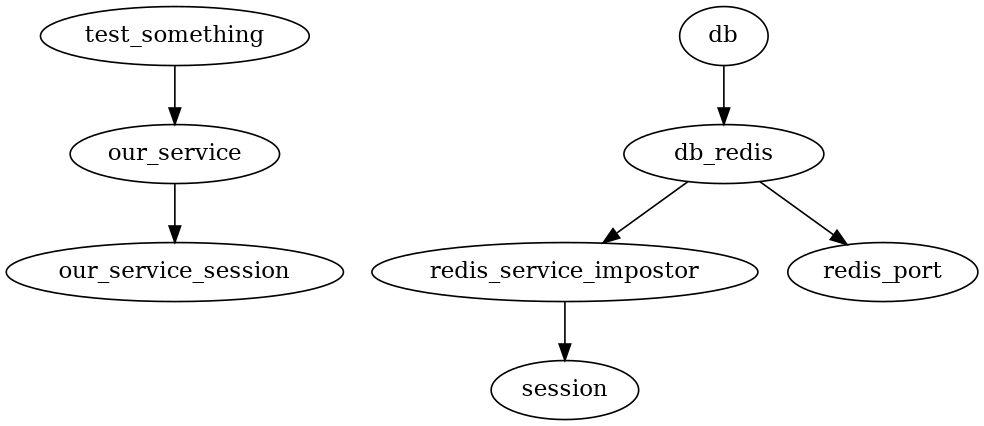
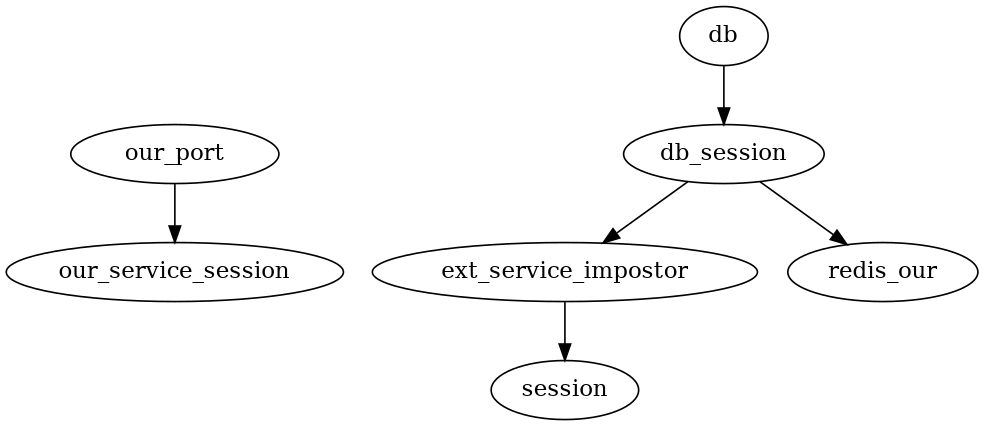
node "test_something": removed
node "our_service": label "our_service" -> "our_port"
node "db_redis": label "db_redis" -> "db_session"
node "redis_service_impostor": label "redis_service_impostor" -> "ext_service_impostor"
node "redis_port": label "redis_port" -> "redis_our"
